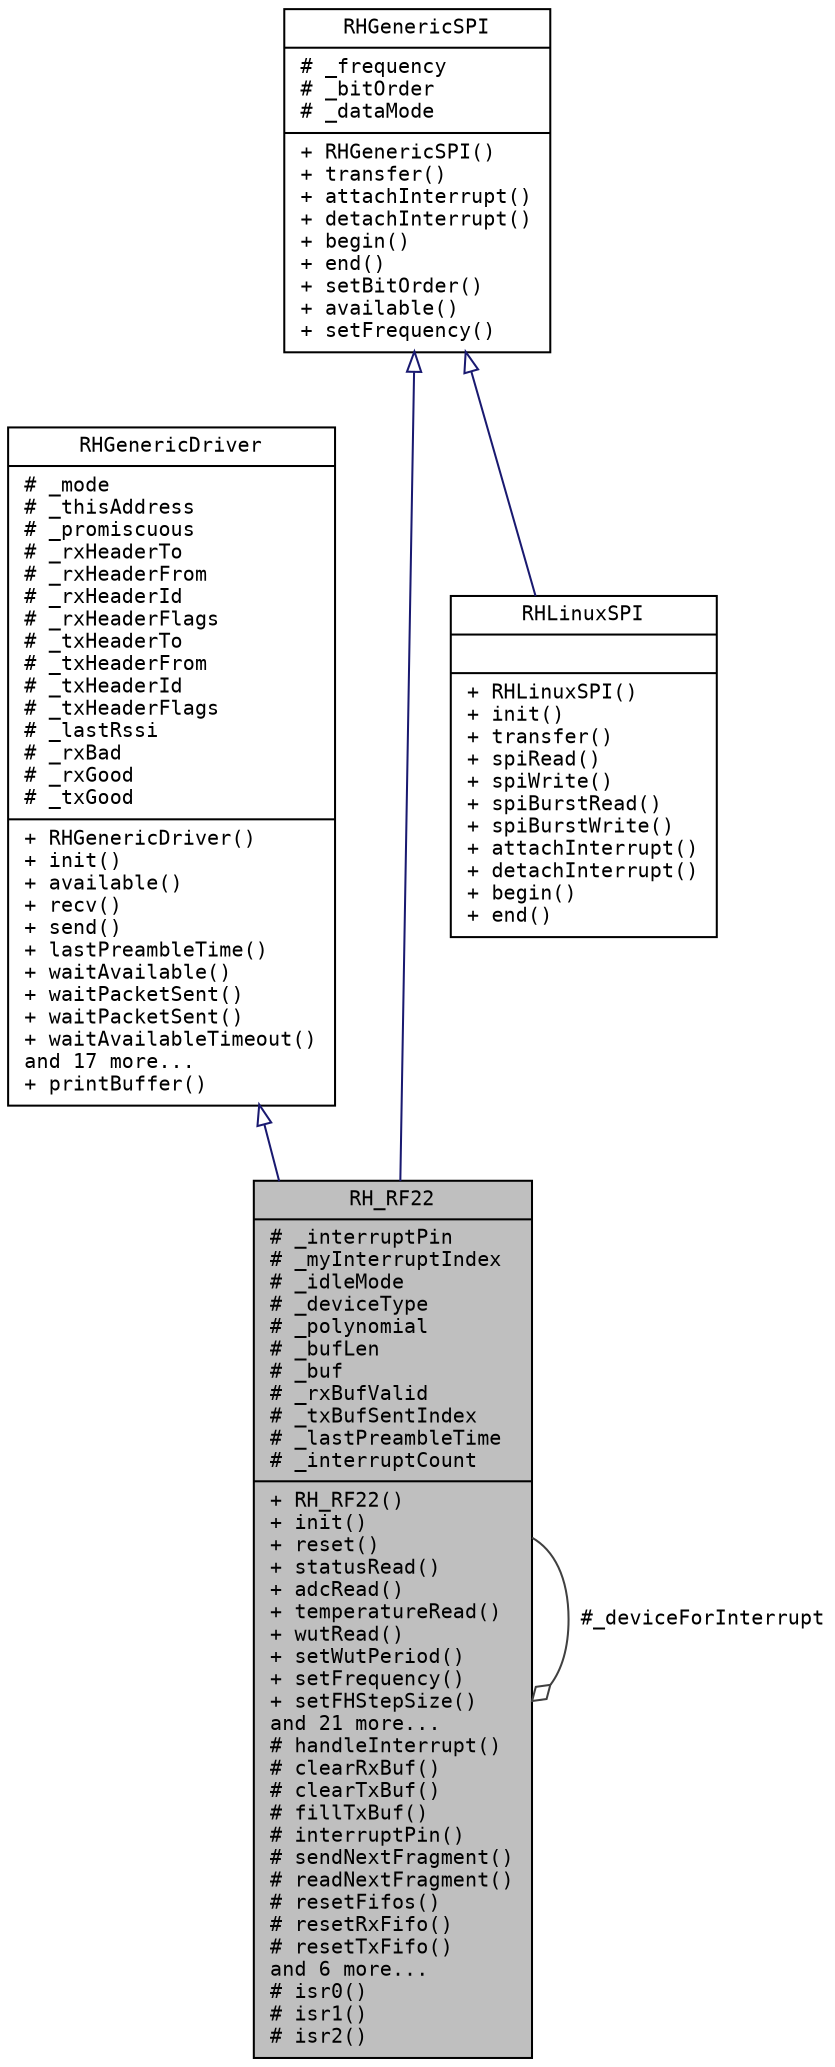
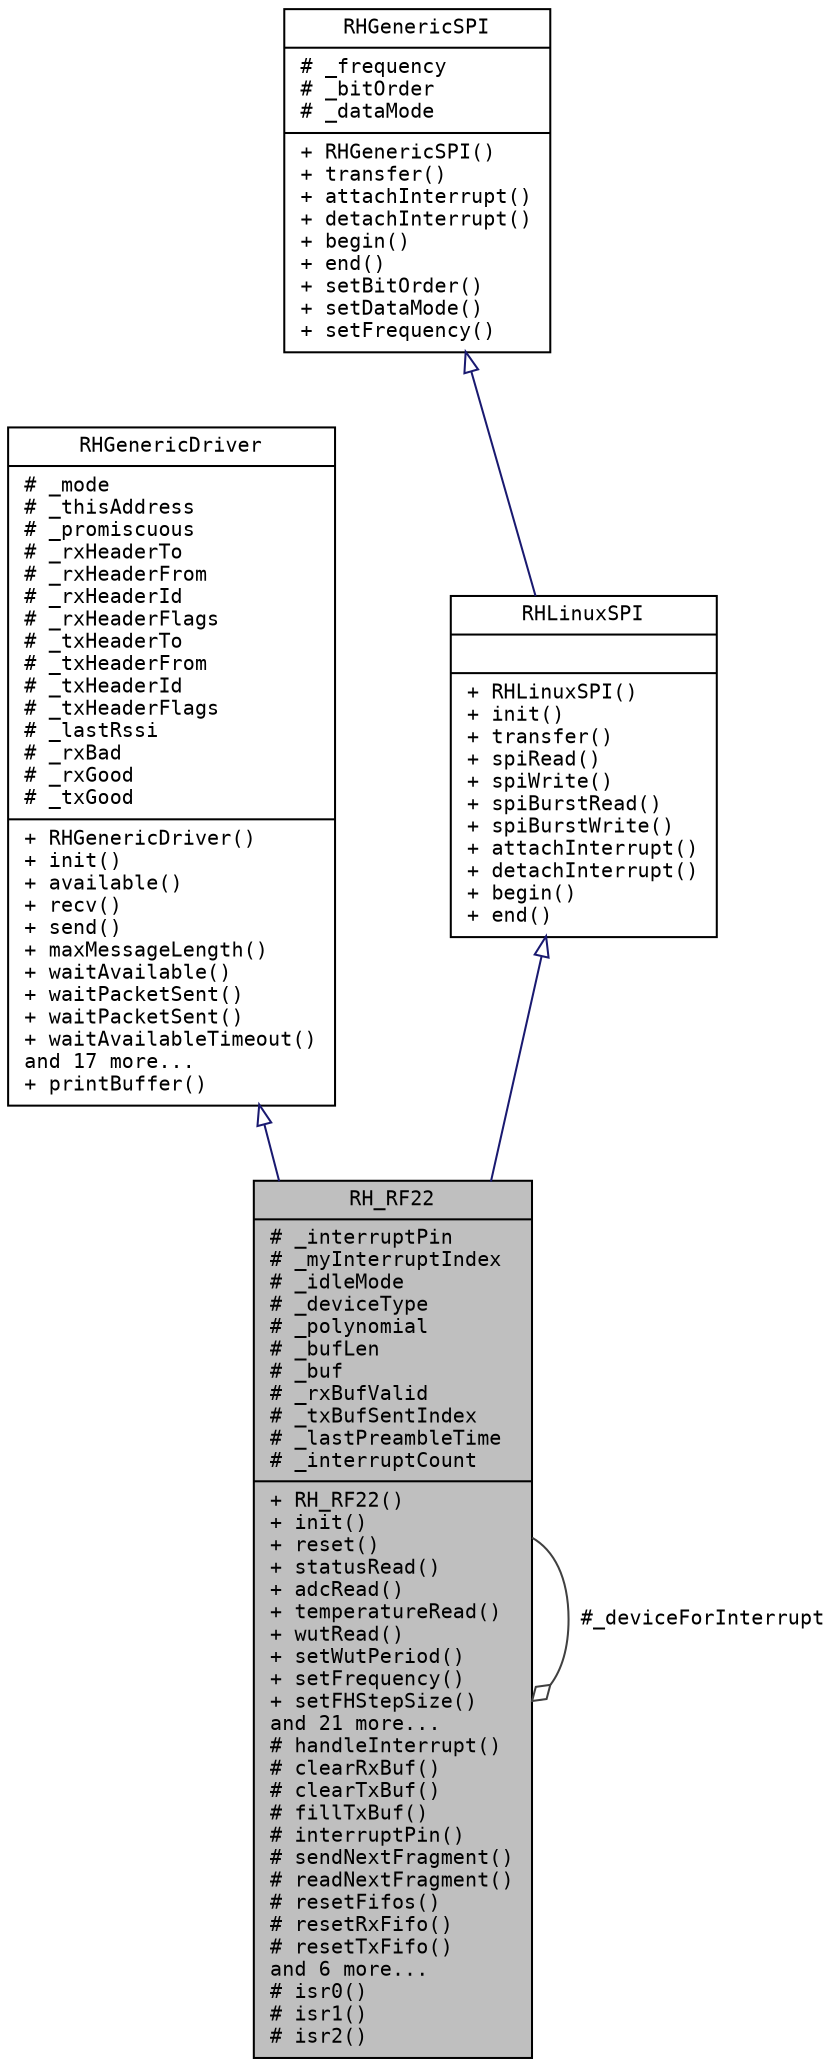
node "RHGenericSPI": text "+ available()" -> "+ setDataMode()"
edge "RH_RF22" -> "RHGenericSPI": now "RH_RF22" -> "RHLinuxSPI"
node "RHGenericDriver": text "+ lastPreambleTime()" -> "+ maxMessageLength()"
